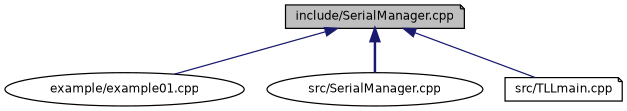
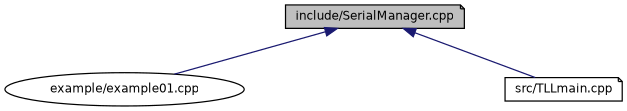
node "src/SerialManager.cpp": removed
